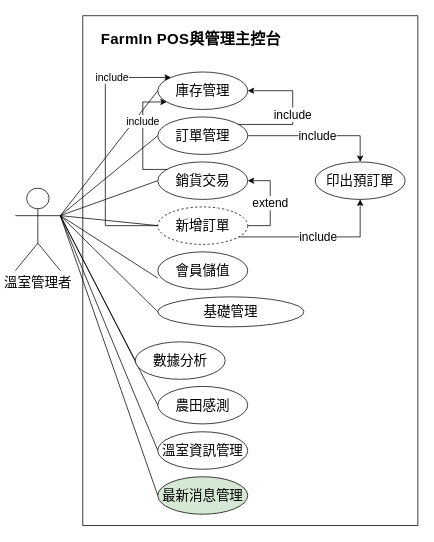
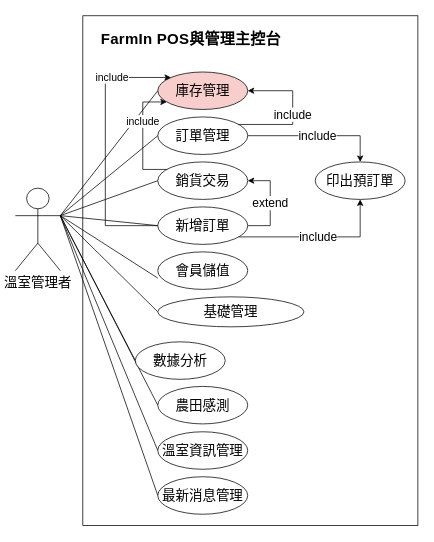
node "庫存管理": fillcolor #ffffff -> #f8cecc
node "新增訂單": style dashed -> solid
node "最新消息管理": fillcolor #d5e8d4 -> #ffffff
